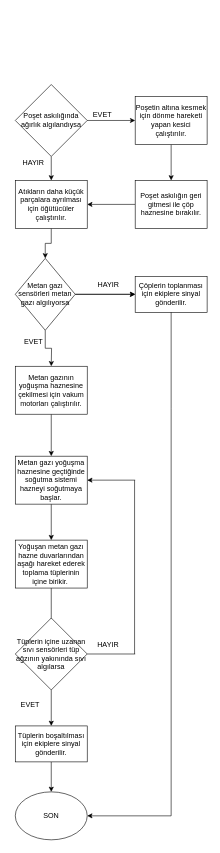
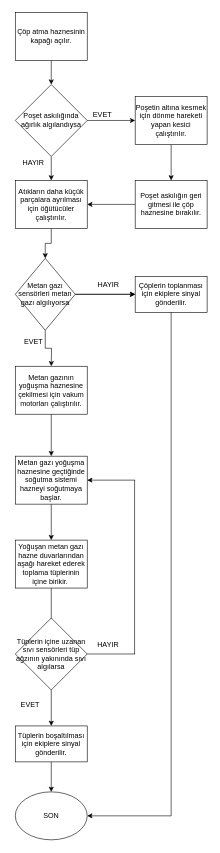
node "Çöp atma haznesinin kapağı açılır.": added
edge "Çöp atma haznesinin kapağı açılır." -> "Poşet askılığında ağırlık algılandıysa": added
